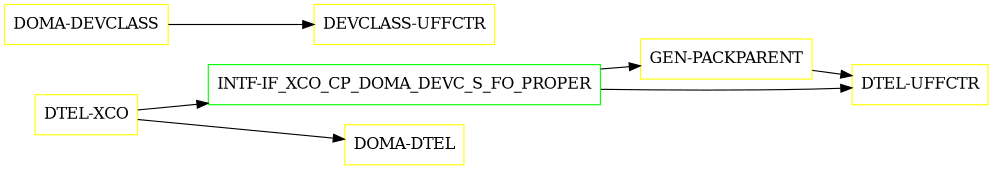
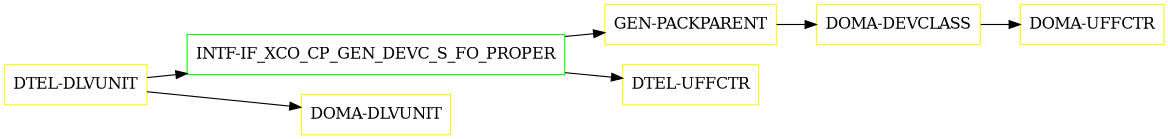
node "DEVCLASS-UFFCTR": label "DEVCLASS-UFFCTR" -> "DOMA-UFFCTR"
edge "GEN-PACKPARENT" -> "DTEL-UFFCTR": now "GEN-PACKPARENT" -> "DOMA-DEVCLASS"
node "INTF-IF_XCO_CP_DOMA_DEVC_S_FO_PROPER": label "INTF-IF_XCO_CP_DOMA_DEVC_S_FO_PROPER" -> "INTF-IF_XCO_CP_GEN_DEVC_S_FO_PROPER"
node "DTEL-XCO": label "DTEL-XCO" -> "DTEL-DLVUNIT"
node "DOMA-DTEL": label "DOMA-DTEL" -> "DOMA-DLVUNIT"
